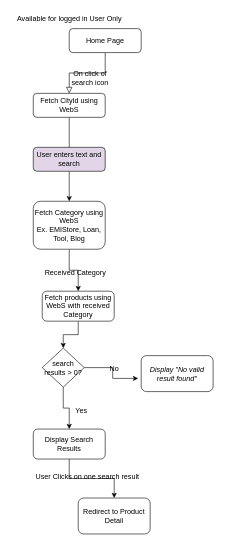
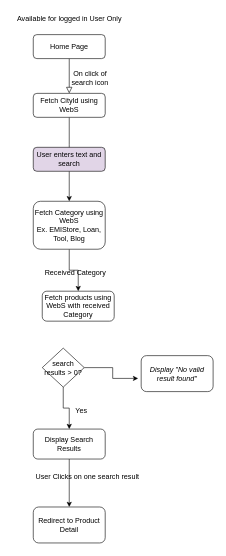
node "Home Page": moved (105, 41) -> (69, 47)
edge "Fetch products using WebS with received Category" -> "search results > 0?": removed
node "No": removed
node "Redirect to Product Detail": moved (114, 516) -> (69, 525)
